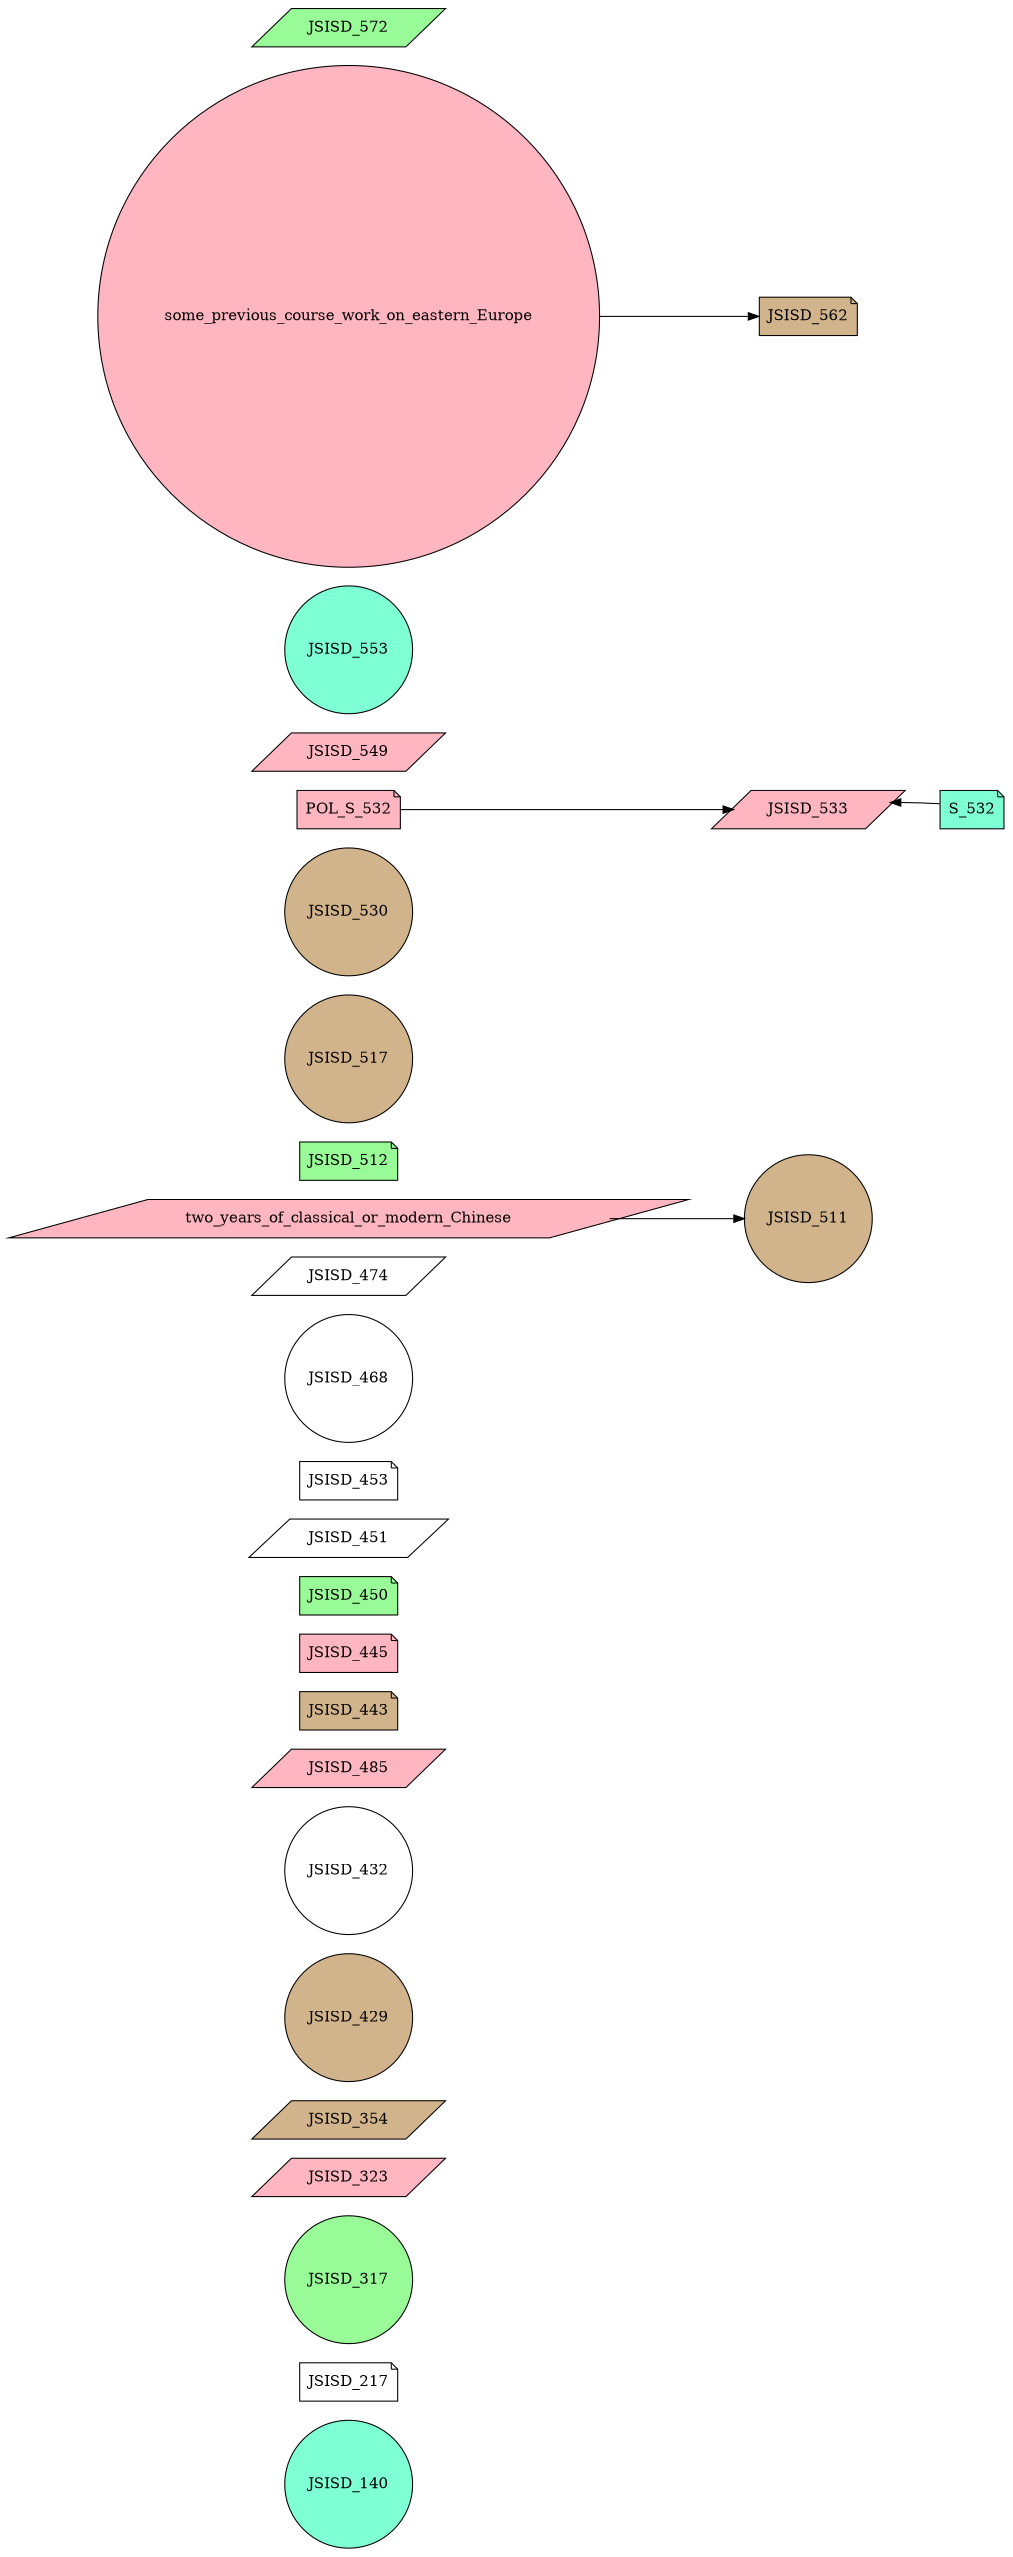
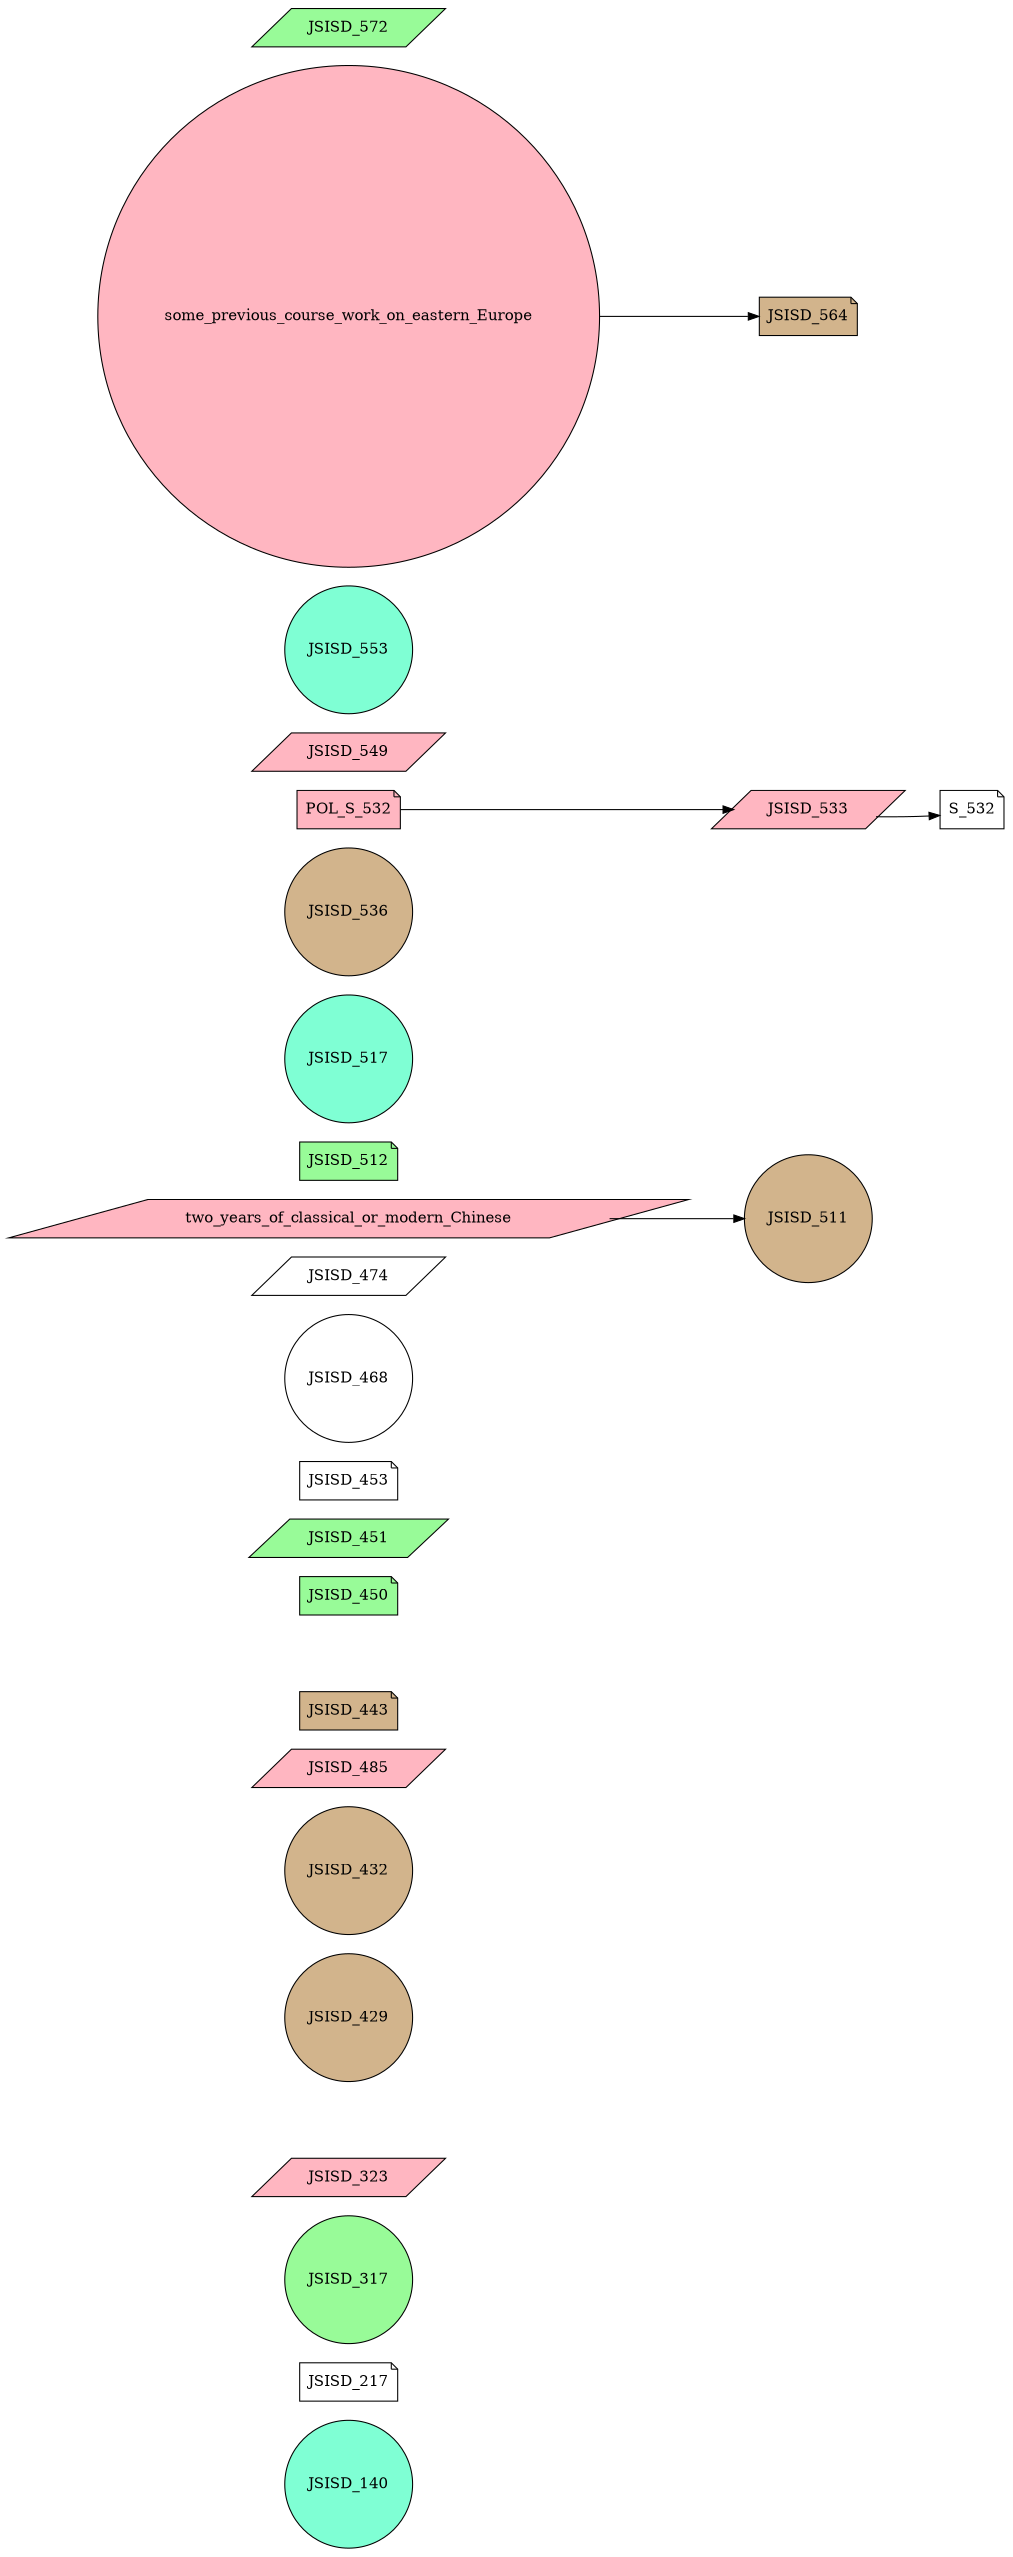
node "JSISD_562": label "JSISD_562" -> "JSISD_564"
edge "S_532" -> "JSISD_533": reversed
node "S_532": fillcolor aquamarine -> white
node "JSISD_530": label "JSISD_530" -> "JSISD_536"
node "JSISD_517": fillcolor tan -> aquamarine
node "JSISD_451": fillcolor white -> palegreen
node "JSISD_445": removed
node "JSISD_432": fillcolor white -> tan
node "JSISD_354": removed
